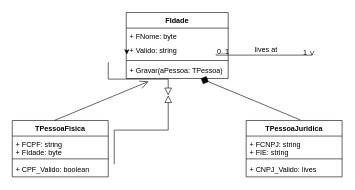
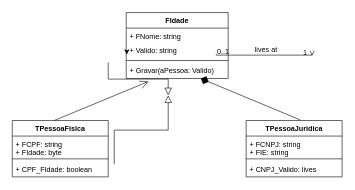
node "+ FNome: byte": label "+ FNome: byte" -> "+ FNome: string"
node "+ Gravar(aPessoa: TPessoa)": label "+ Gravar(aPessoa: TPessoa)" -> "+ Gravar(aPessoa: Valido)"
node "+ CPF_Valido: boolean": label "+ CPF_Valido: boolean" -> "+ CPF_FIdade: boolean"
